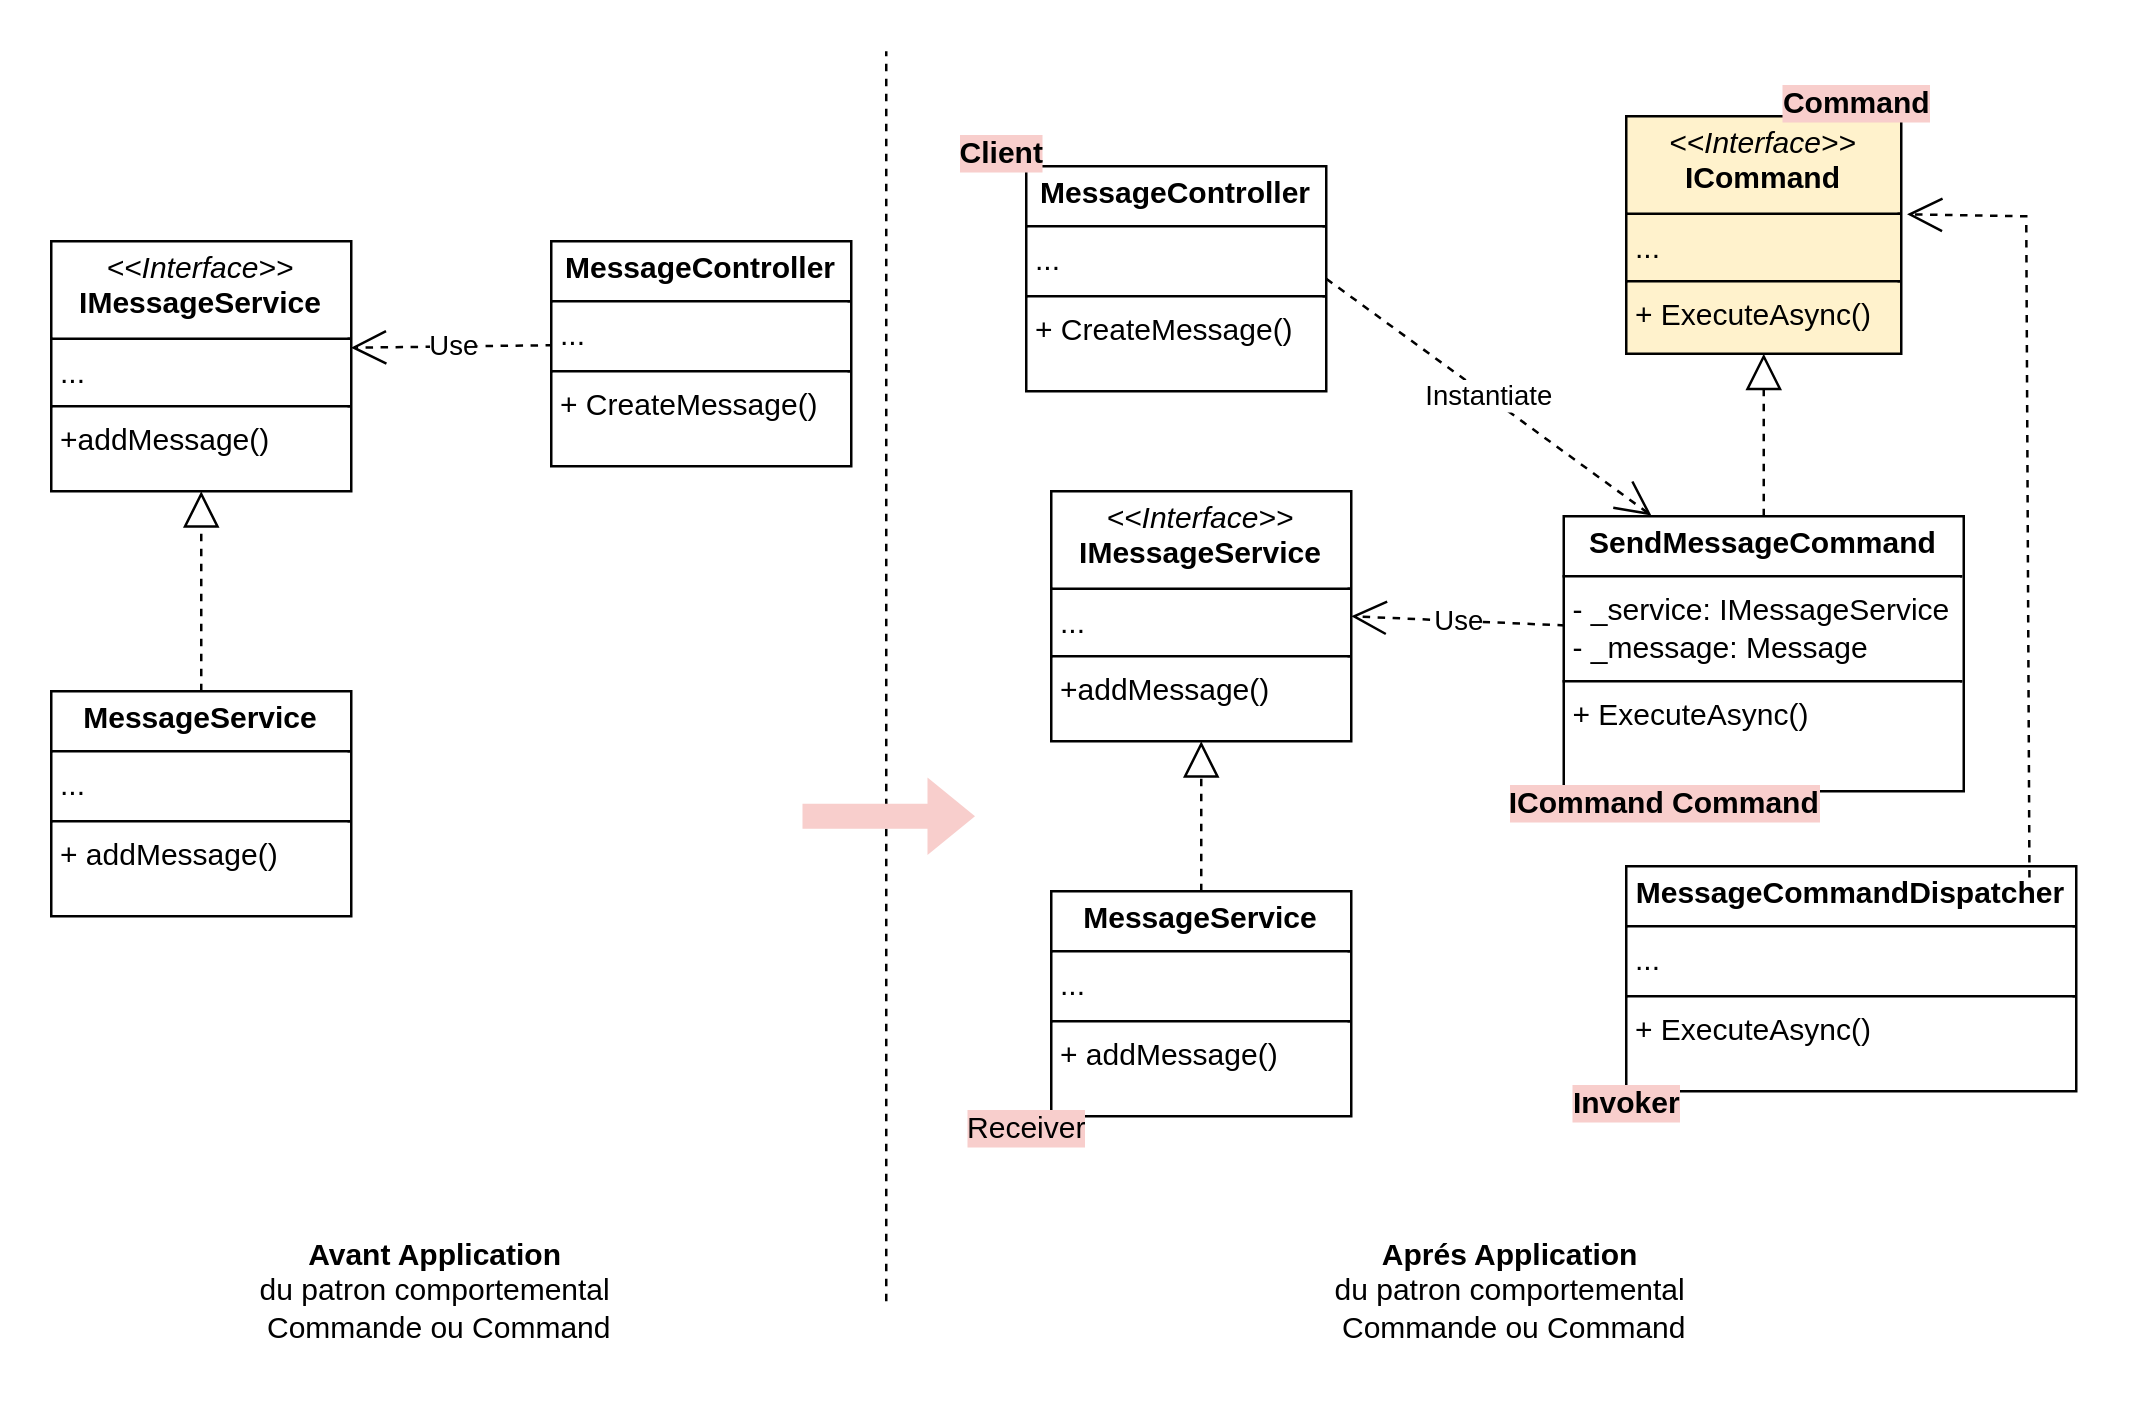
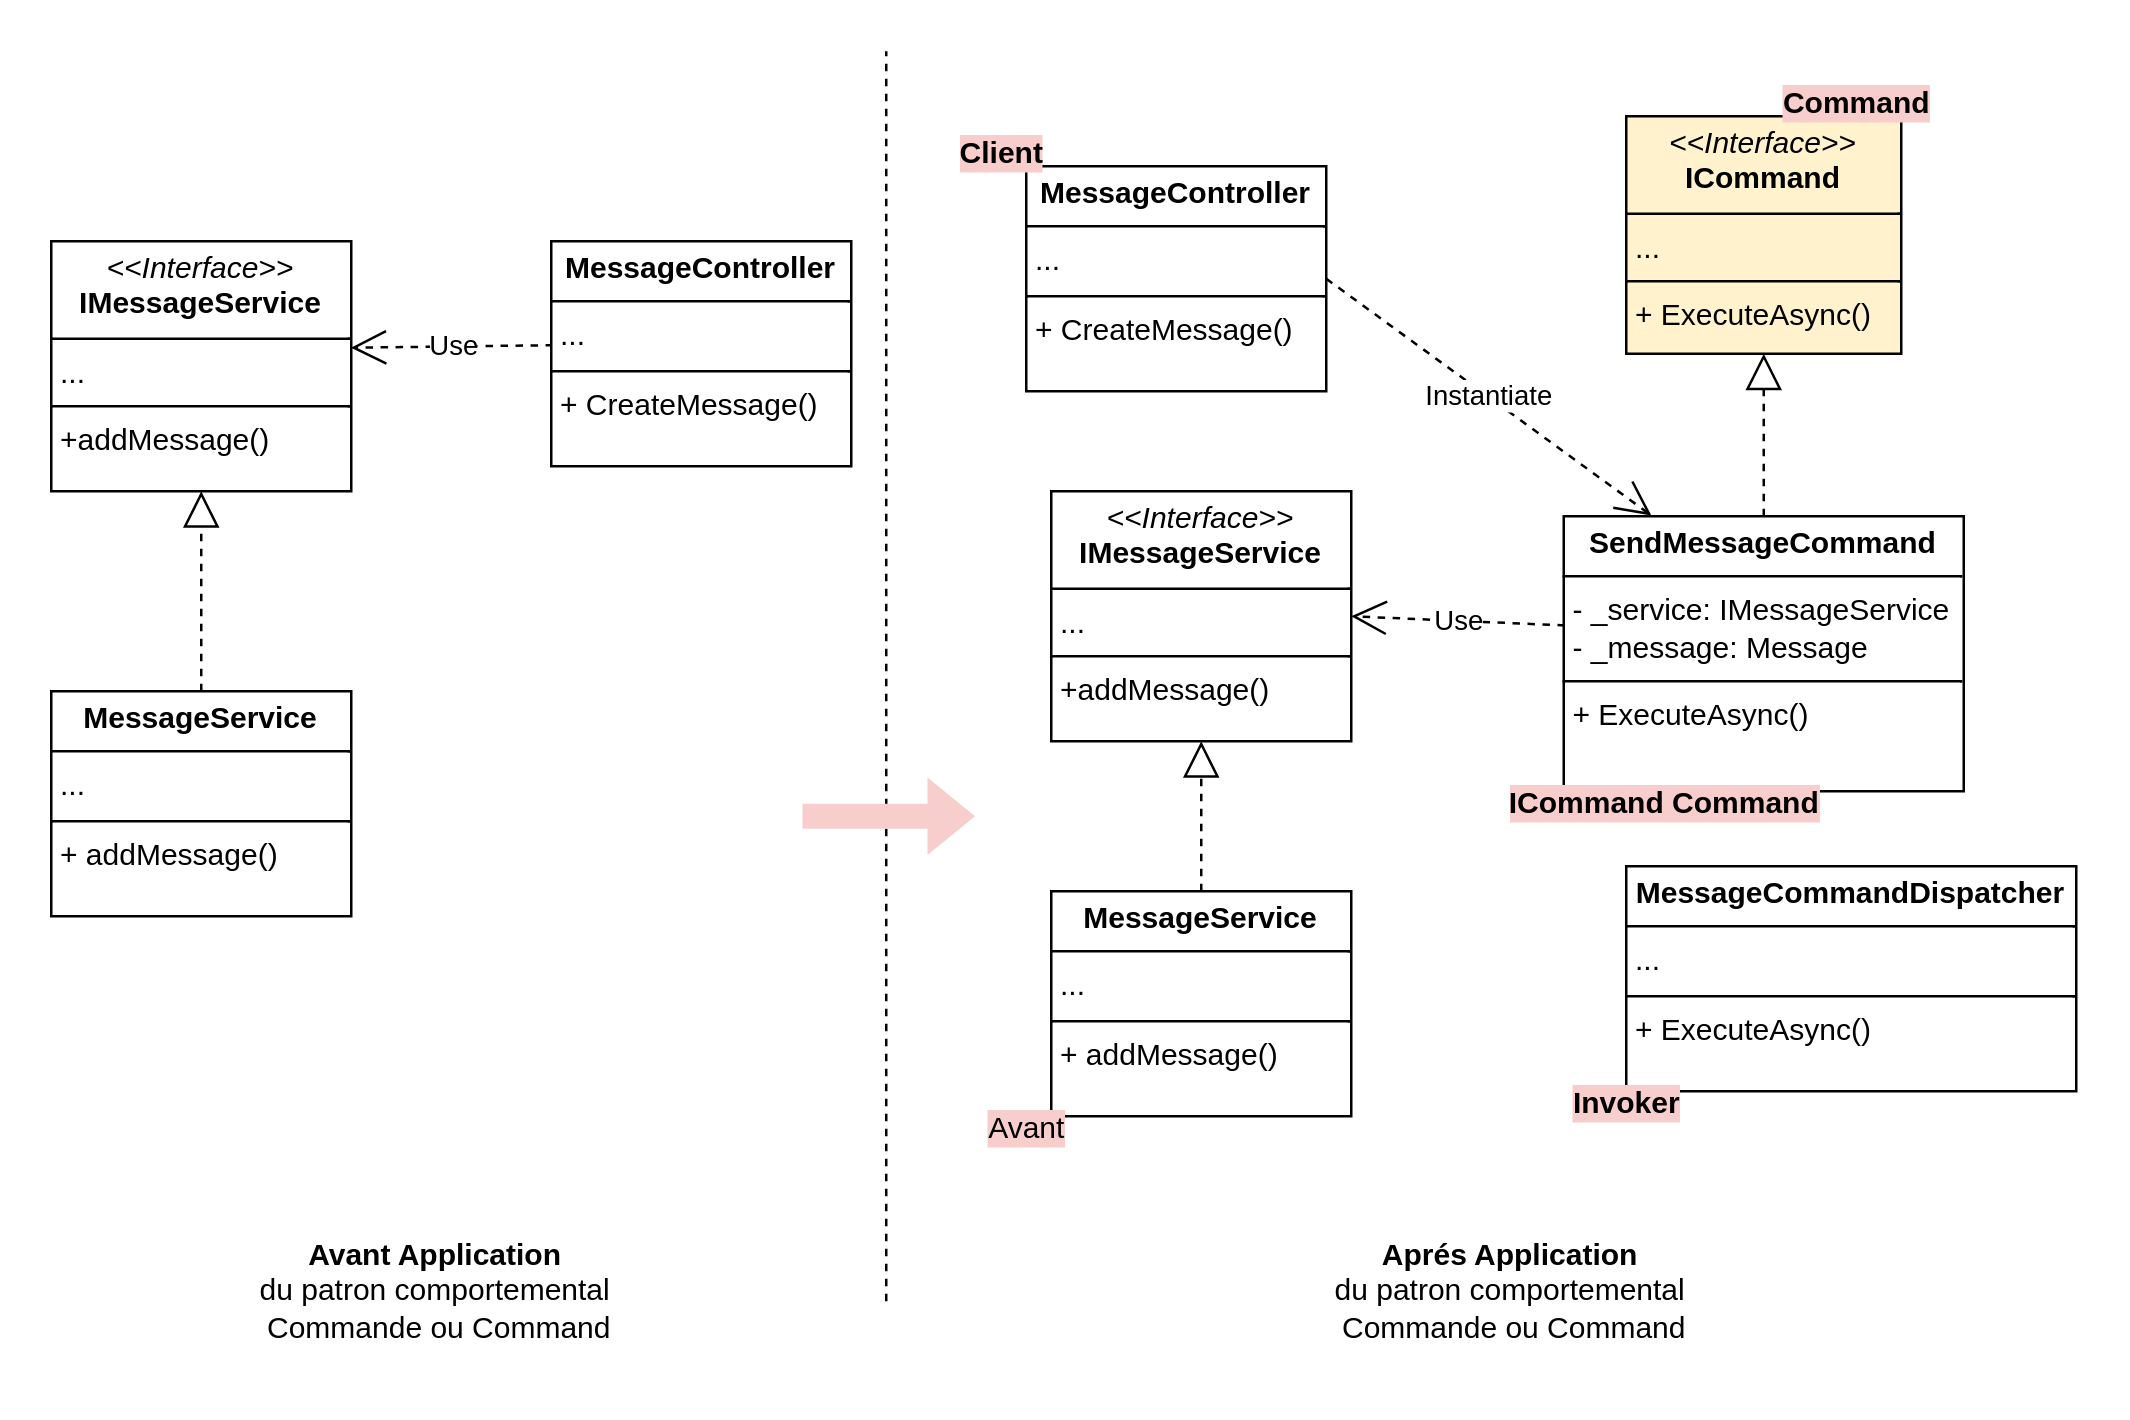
edge "MessageCommandDispatcher ... + ExecuteAsync()" -> "<<Interface>> ICommand ... + ExecuteAsync()": removed
node "Receiver": label "Receiver" -> "Avant"
